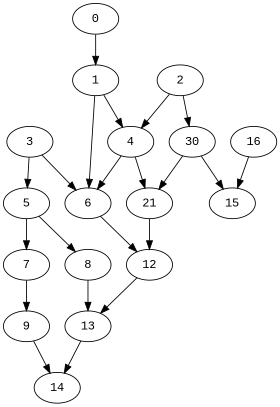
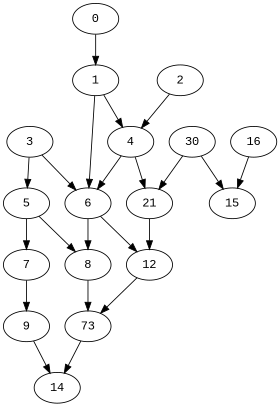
edge "2" -> "30": removed
edge "6" -> "8": added
node "13": label "13" -> "73"
